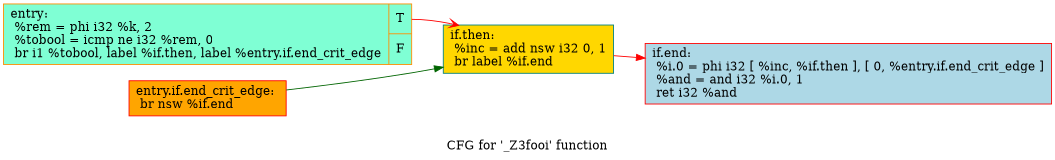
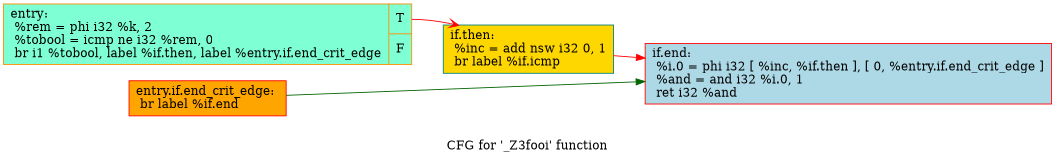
node "if.then:": text "br label %if.end" -> "br label %if.icmp"
edge "entry.if.end_crit_edge:" -> "if.then:": now "entry.if.end_crit_edge:" -> "if.end:"
node "entry.if.end_crit_edge:": text "br nsw %if.end" -> "br label %if.end"
